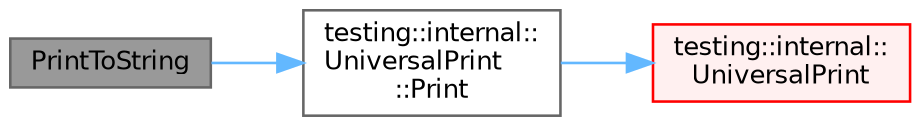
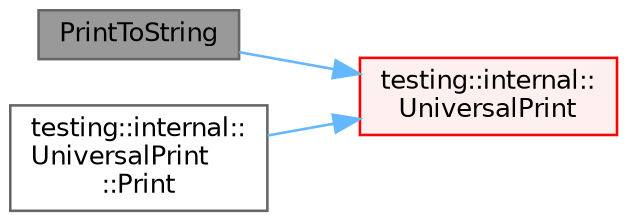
edge "PrintToString" -> "testing::internal:: UniversalPrint ::Print": now "PrintToString" -> "testing::internal:: UniversalPrint"
